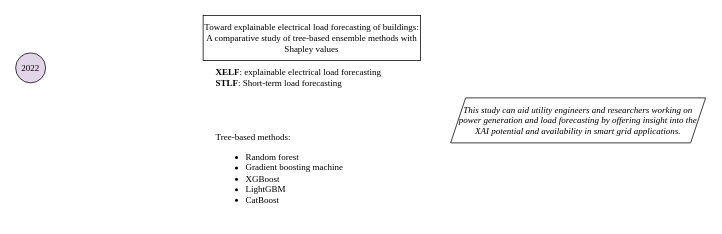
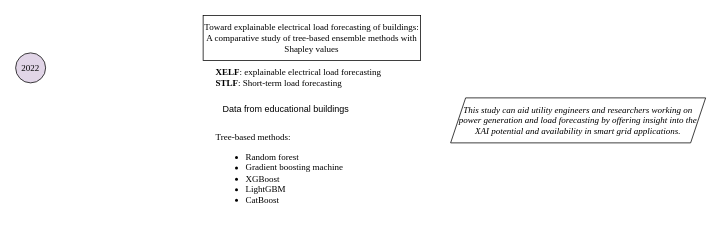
node "Data from educational buildings": added
